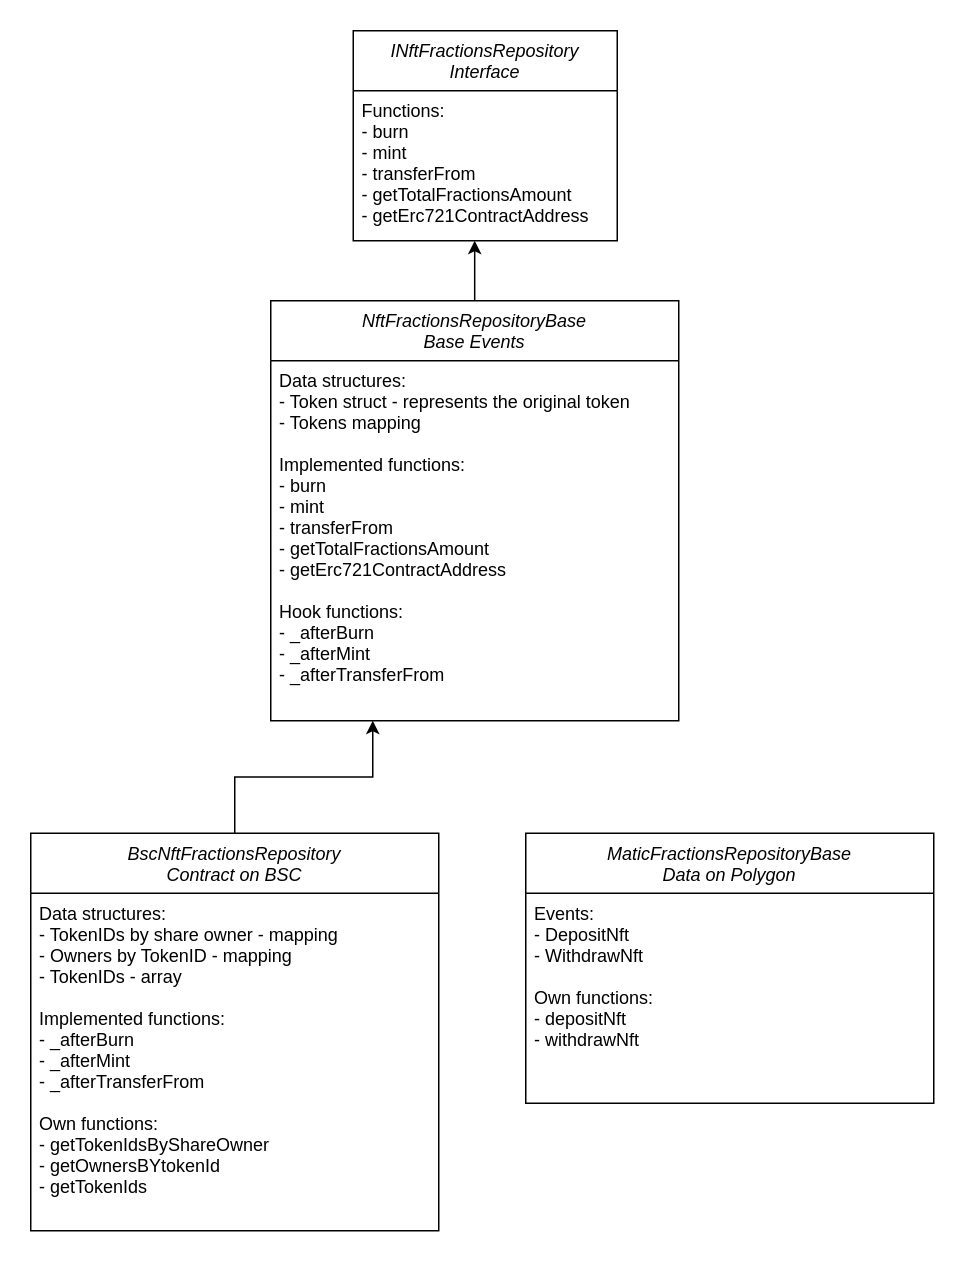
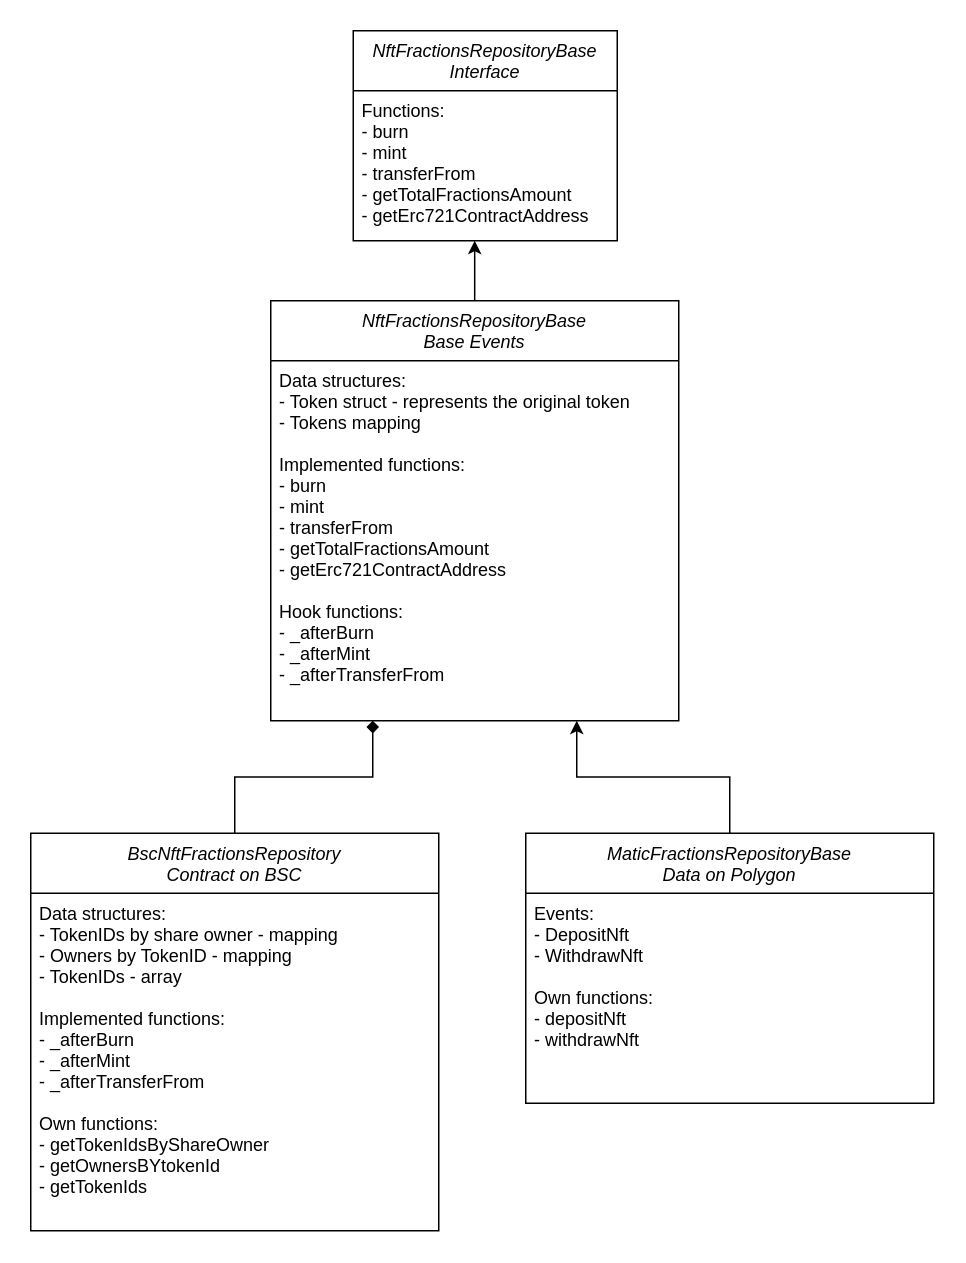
node "INftFractionsRepository Interface": label "INftFractionsRepository Interface" -> "NftFractionsRepositoryBase Interface"
edge "BscNftFractionsRepository Contract on BSC" -> "NftFractionsRepositoryBase Base Events": arrowhead classic -> diamond
edge "MaticFractionsRepositoryBase Data on Polygon" -> "NftFractionsRepositoryBase Base Events": added
